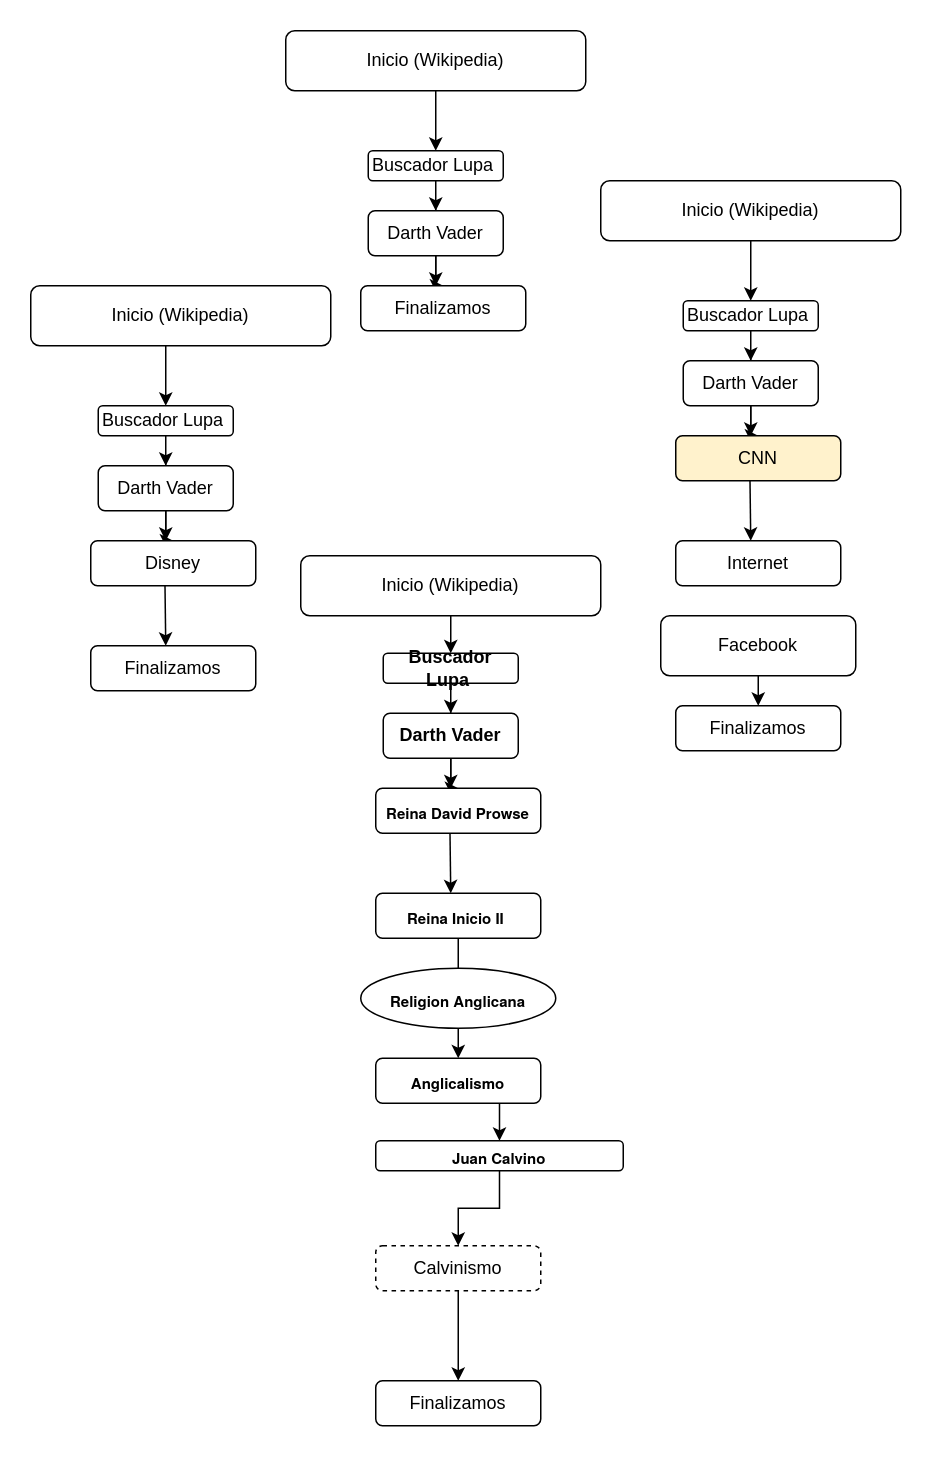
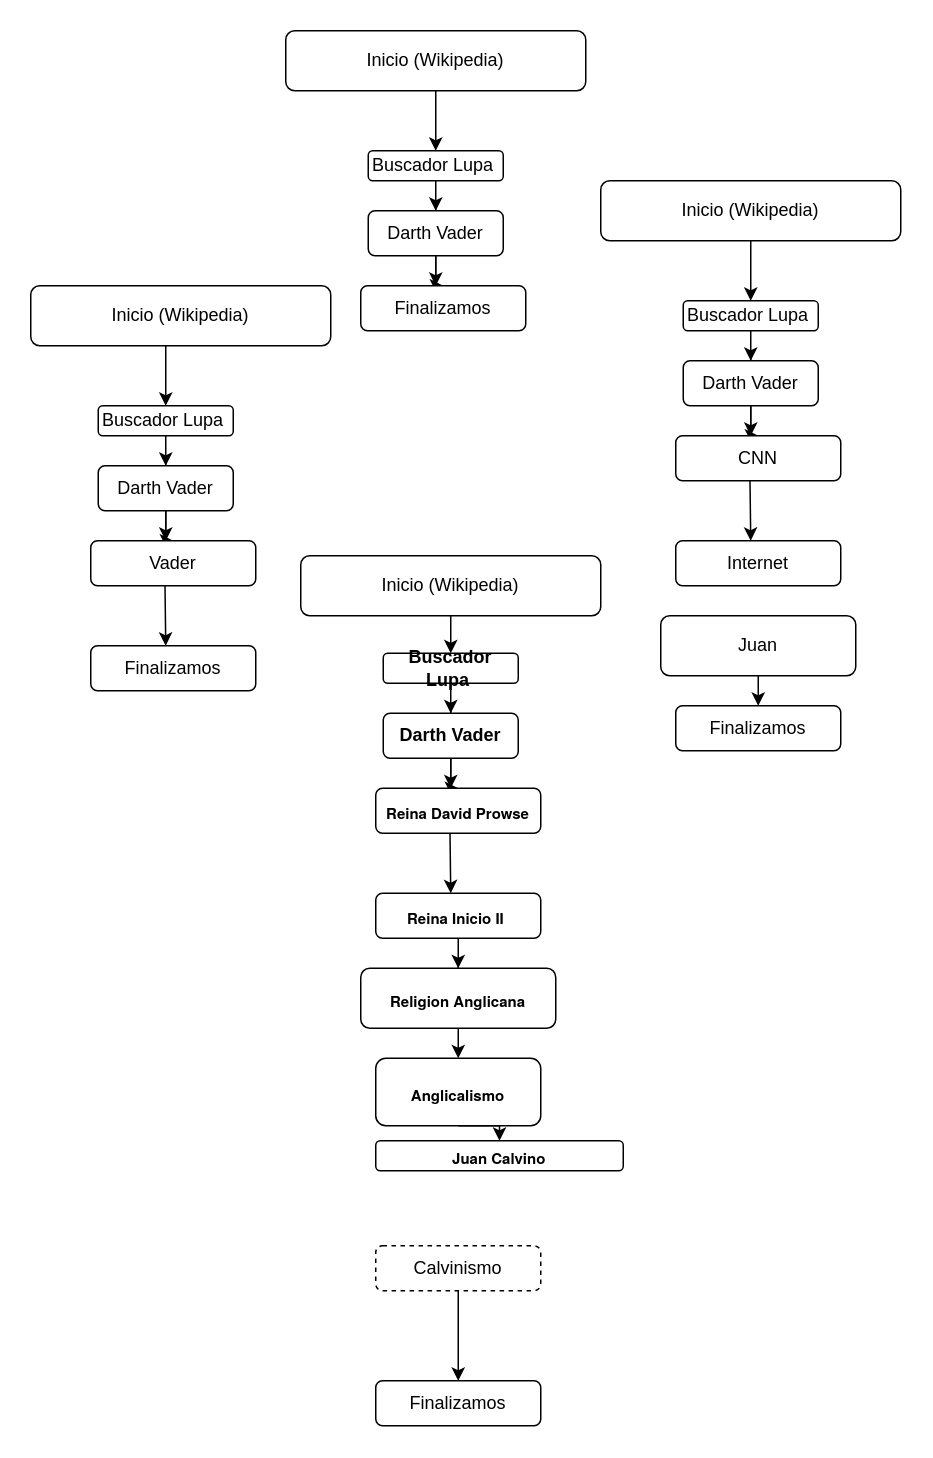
node "CNN": fillcolor #fff2cc -> #ffffff
node "Disney": label "Disney" -> "Vader"
node "Facebook": label "Facebook" -> "Juan"
edge "Reina Inicio II" -- "Religion Anglicana": arrowhead none -> classic
node "Religion Anglicana": shape ellipse -> rounded rectangle
node "Anglicalismo": size 165x45 -> 165x68
edge "Juan Calvino" -> "Calvinismo": removed
